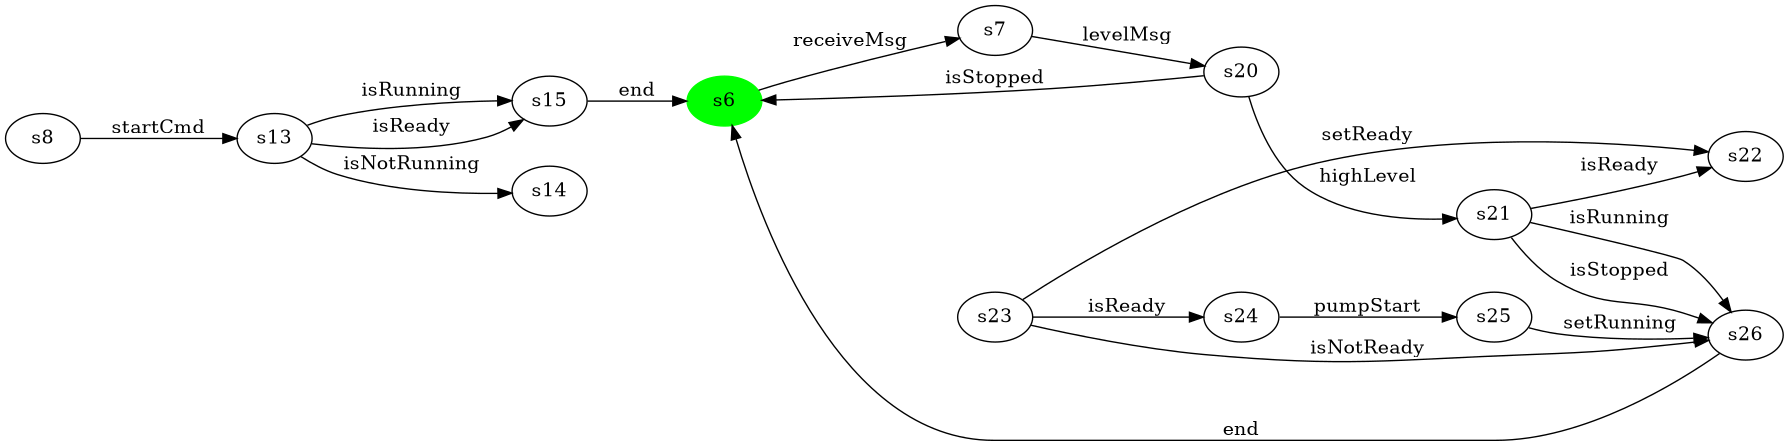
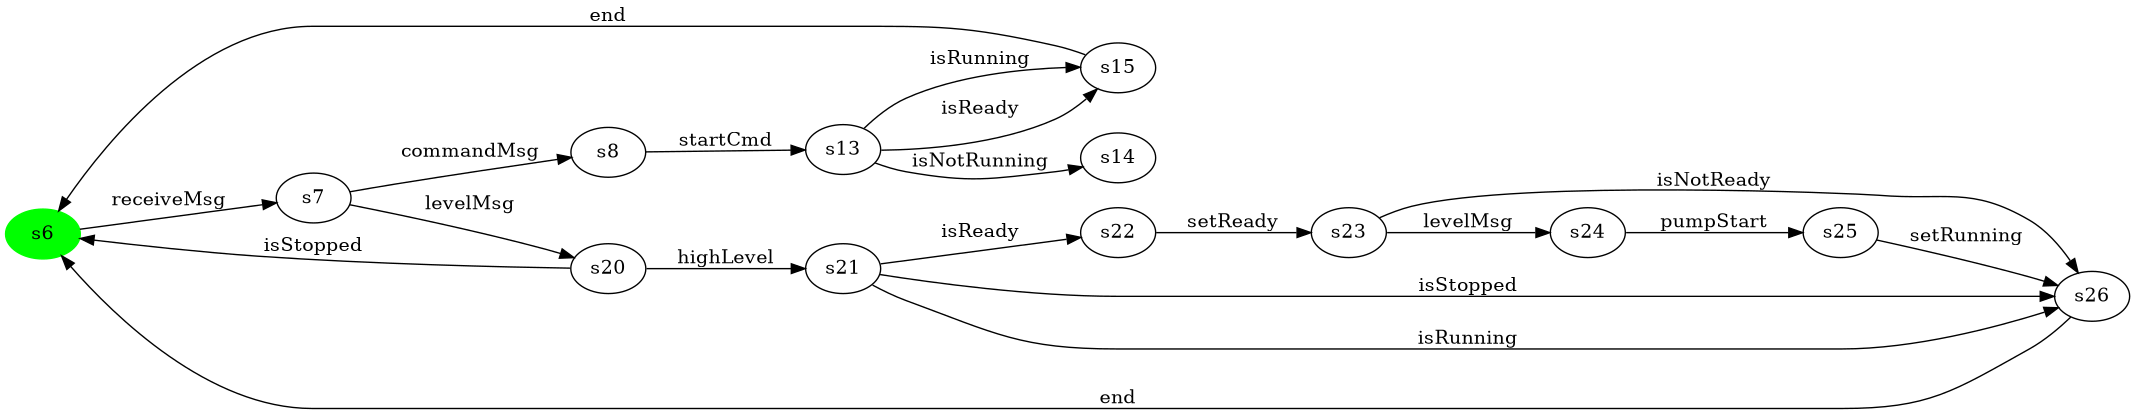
edge "s23" -> "s22": reversed
edge "s7" -> "s8": added, label "commandMsg"
edge "s23" -> "s24": label " isReady " -> " levelMsg "
